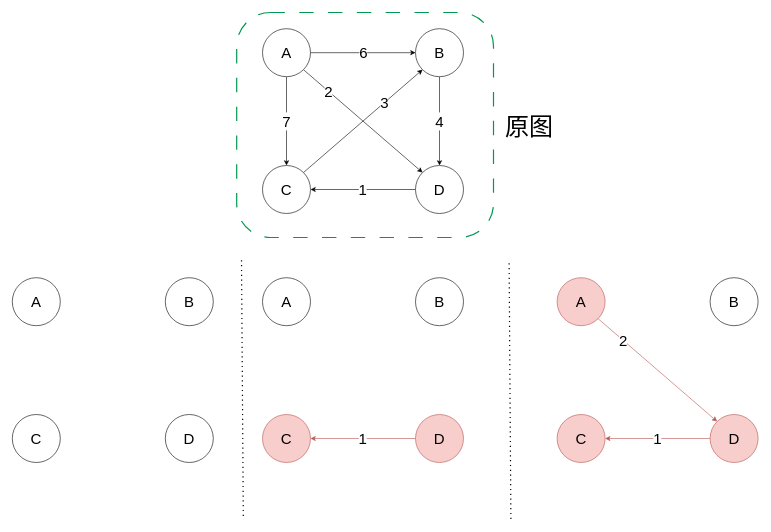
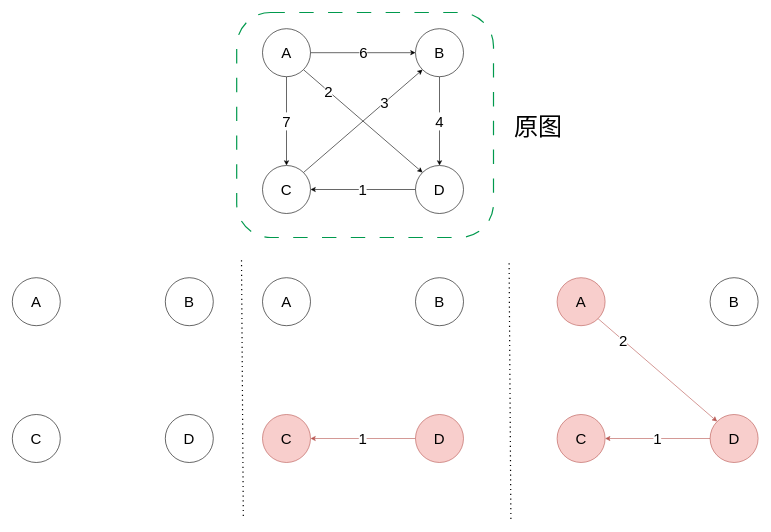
node "原图": moved (529, 126) -> (538, 126)
